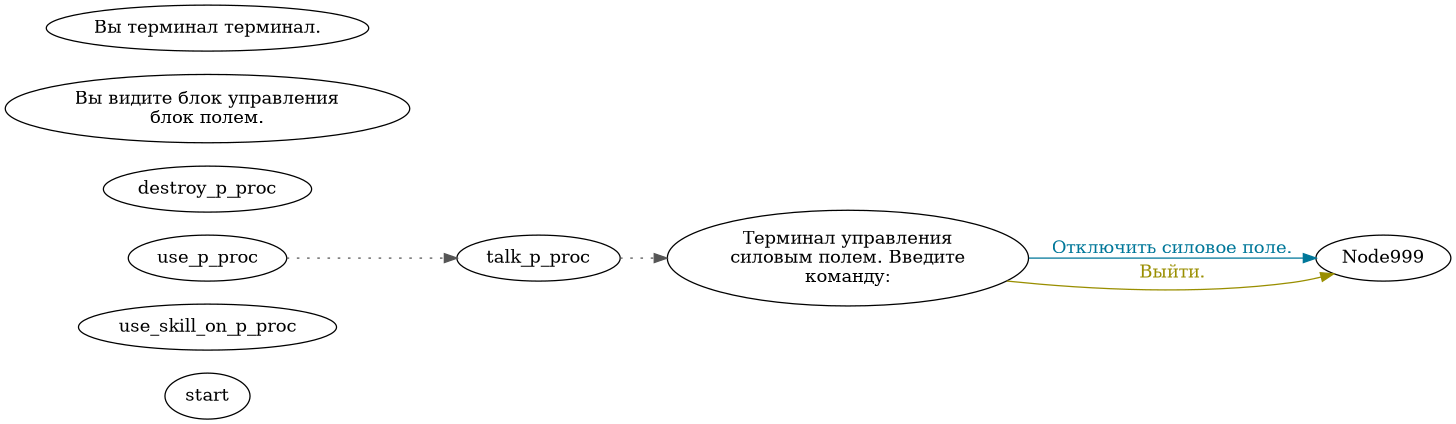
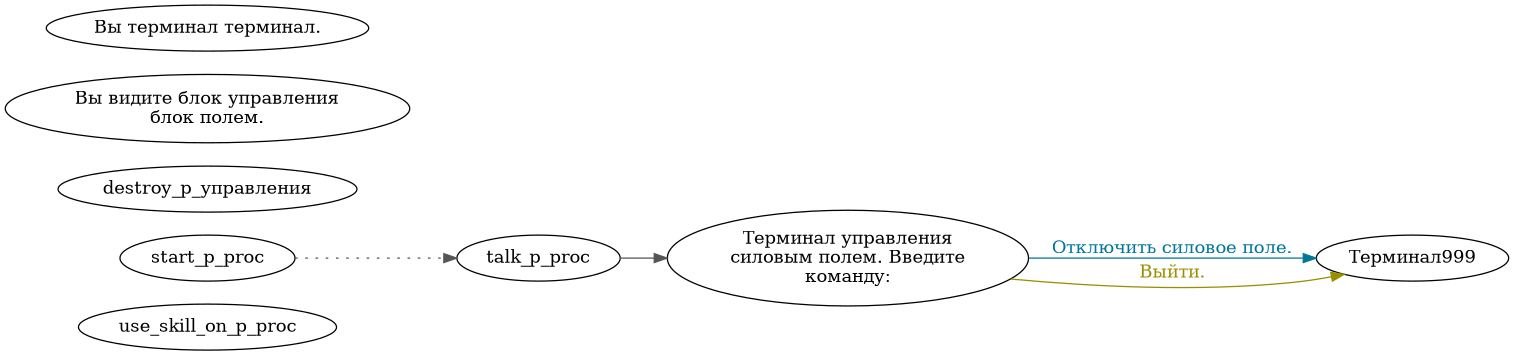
node "destroy_p_proc": label "destroy_p_proc" -> "destroy_p_управления"
node "use_p_proc": label "use_p_proc" -> "start_p_proc"
edge "talk_p_proc" -> "Терминал управления силовым полем. Введите команду:": style dotted -> solid
node "Node999": label "Node999" -> "Терминал999"
node "start": removed
